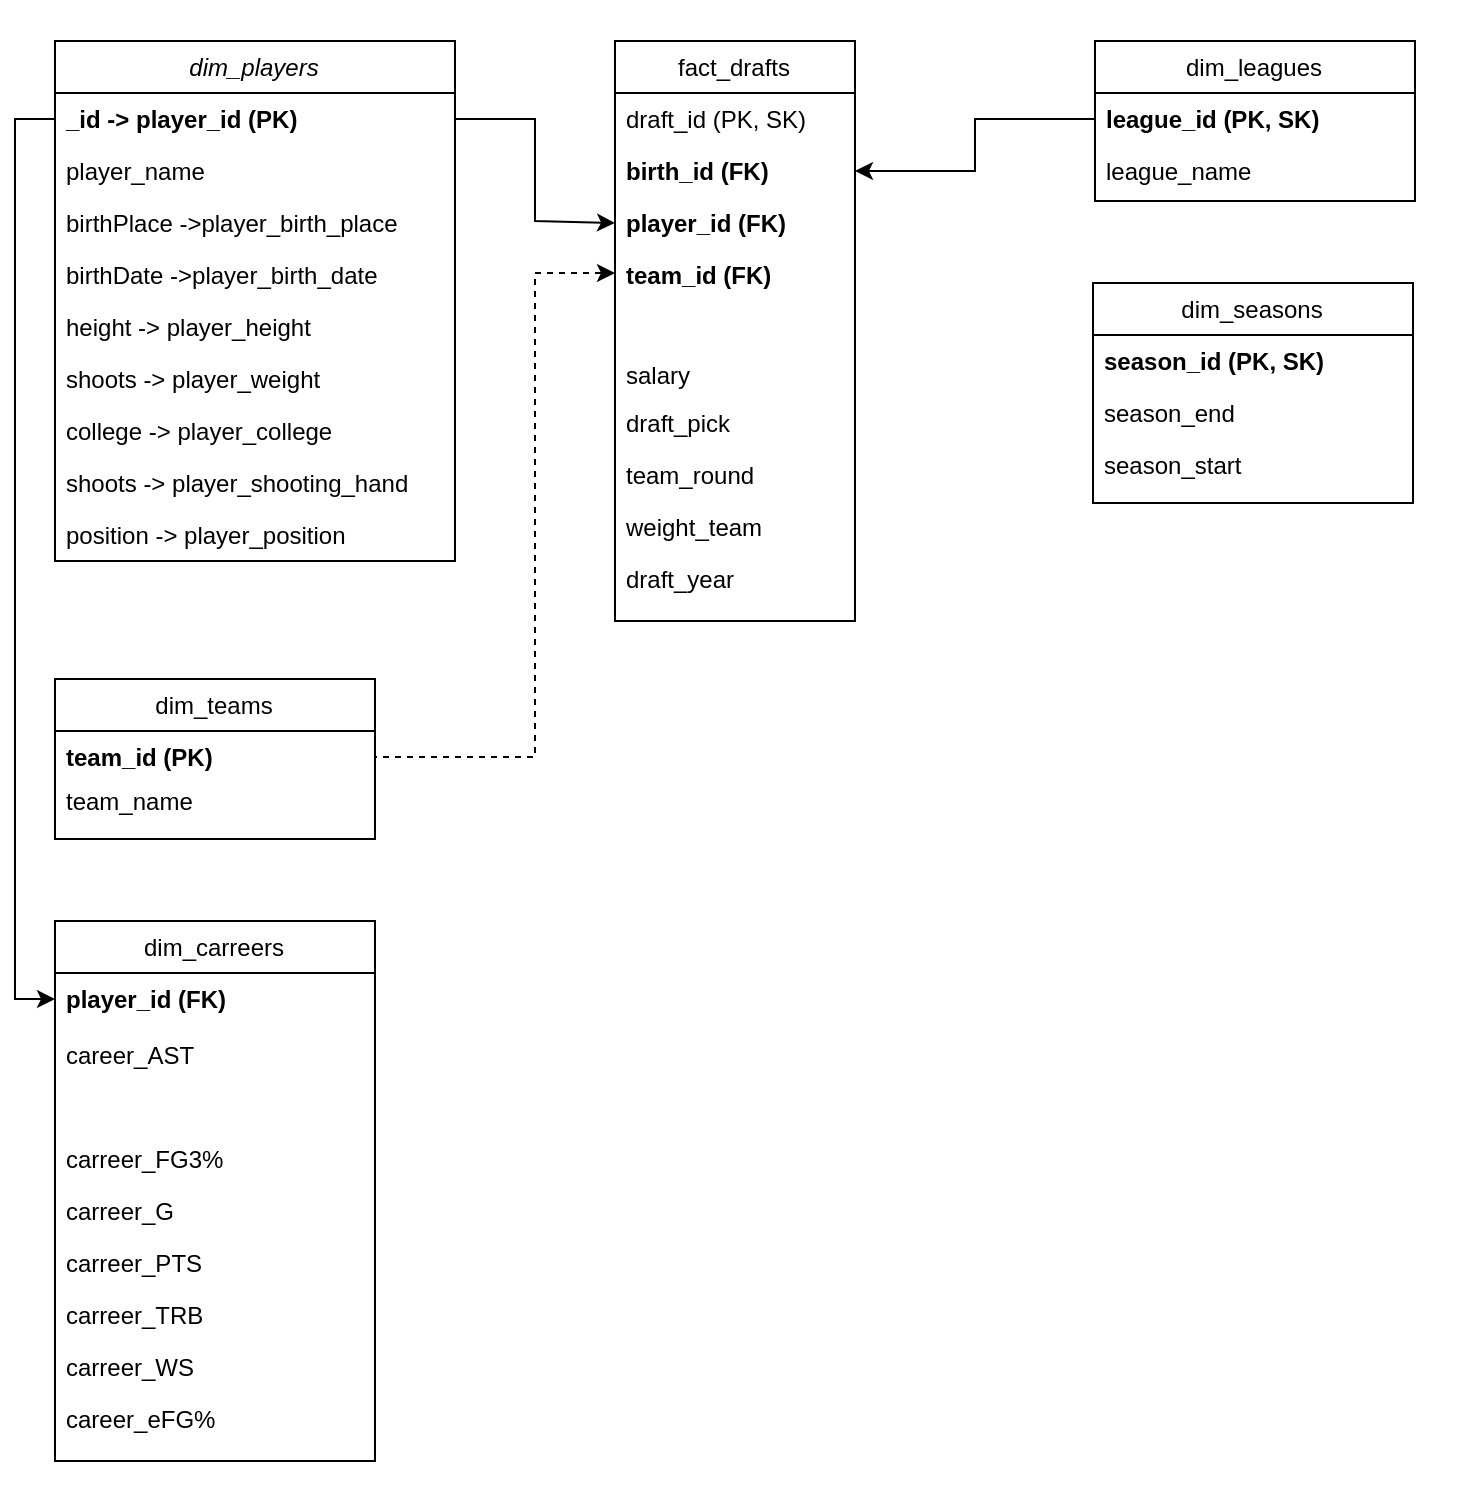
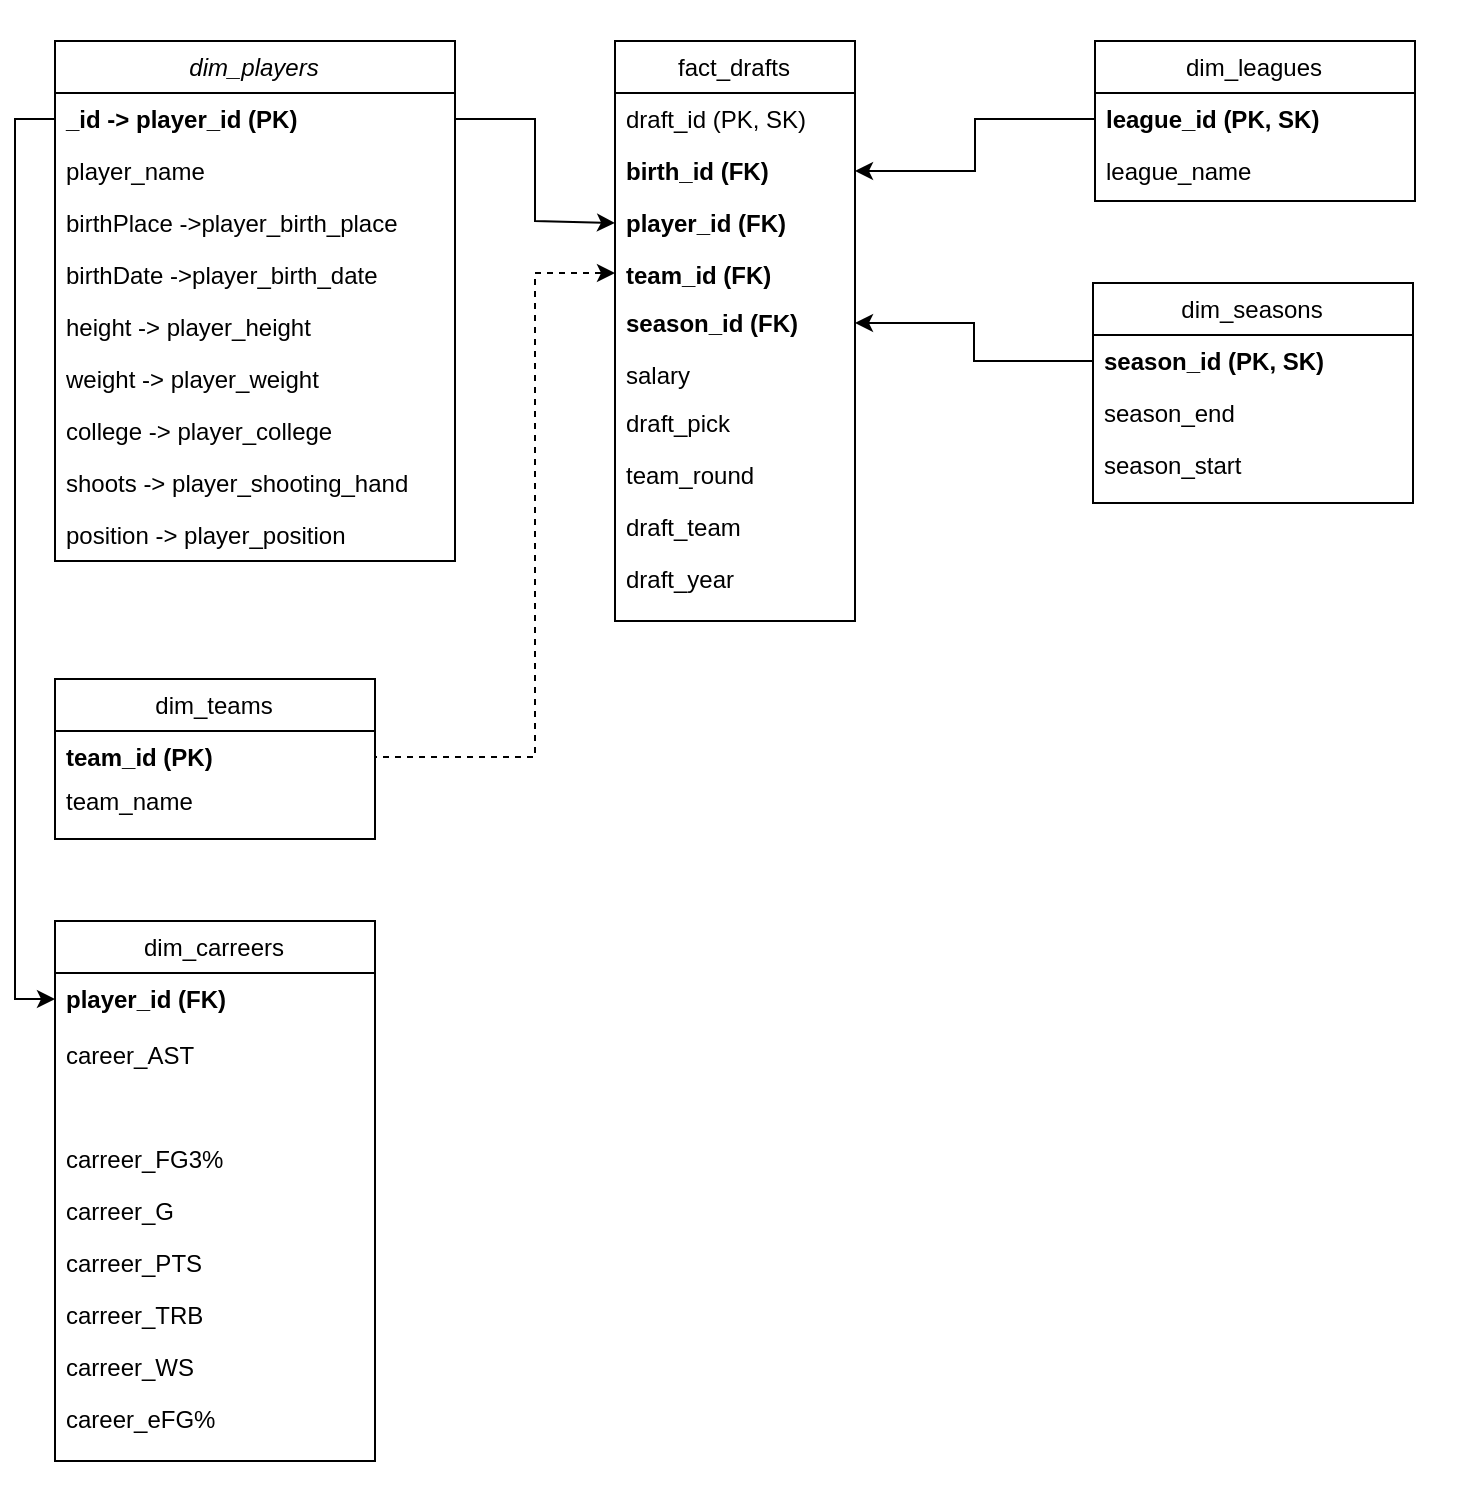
node "season_id (FK)": added
edge "season_id (PK, SK)" -> "season_id (FK)": added
node "shoots -> player_weight": label "shoots -> player_weight" -> "weight -> player_weight"
node "weight_team": label "weight_team" -> "draft_team"
